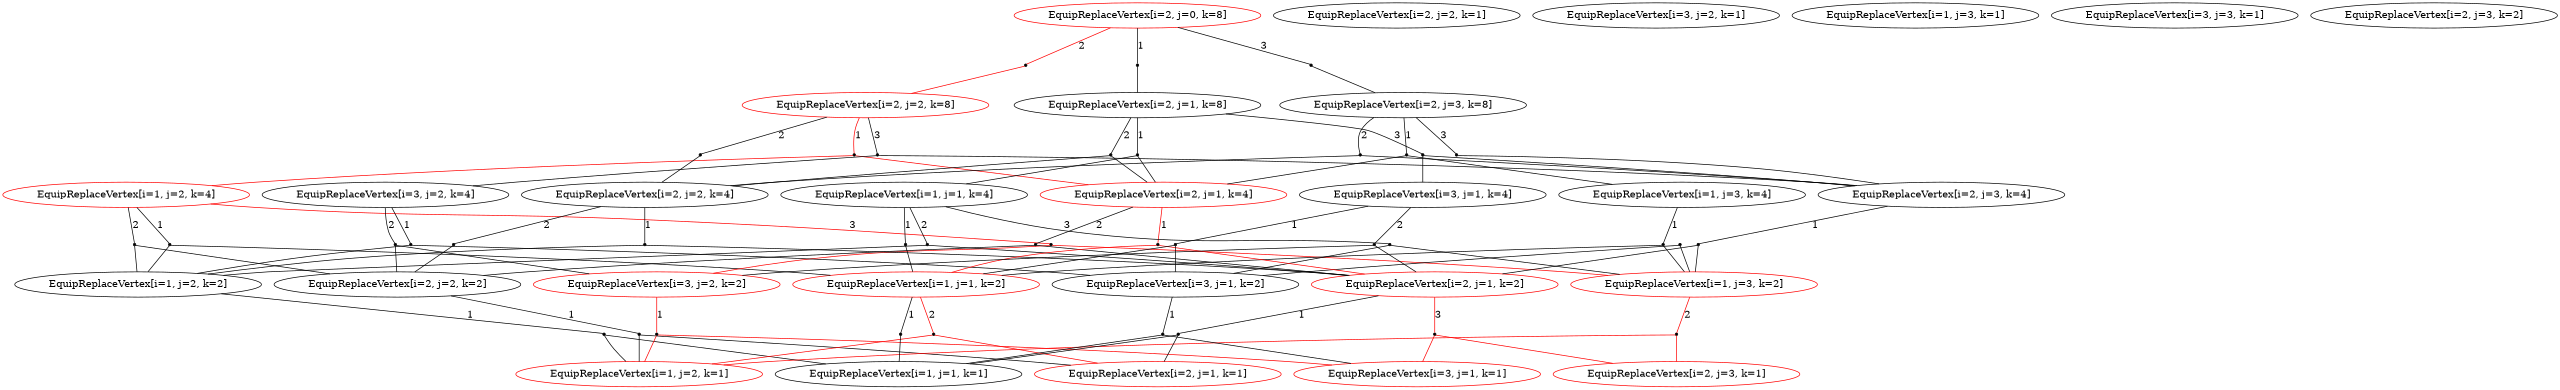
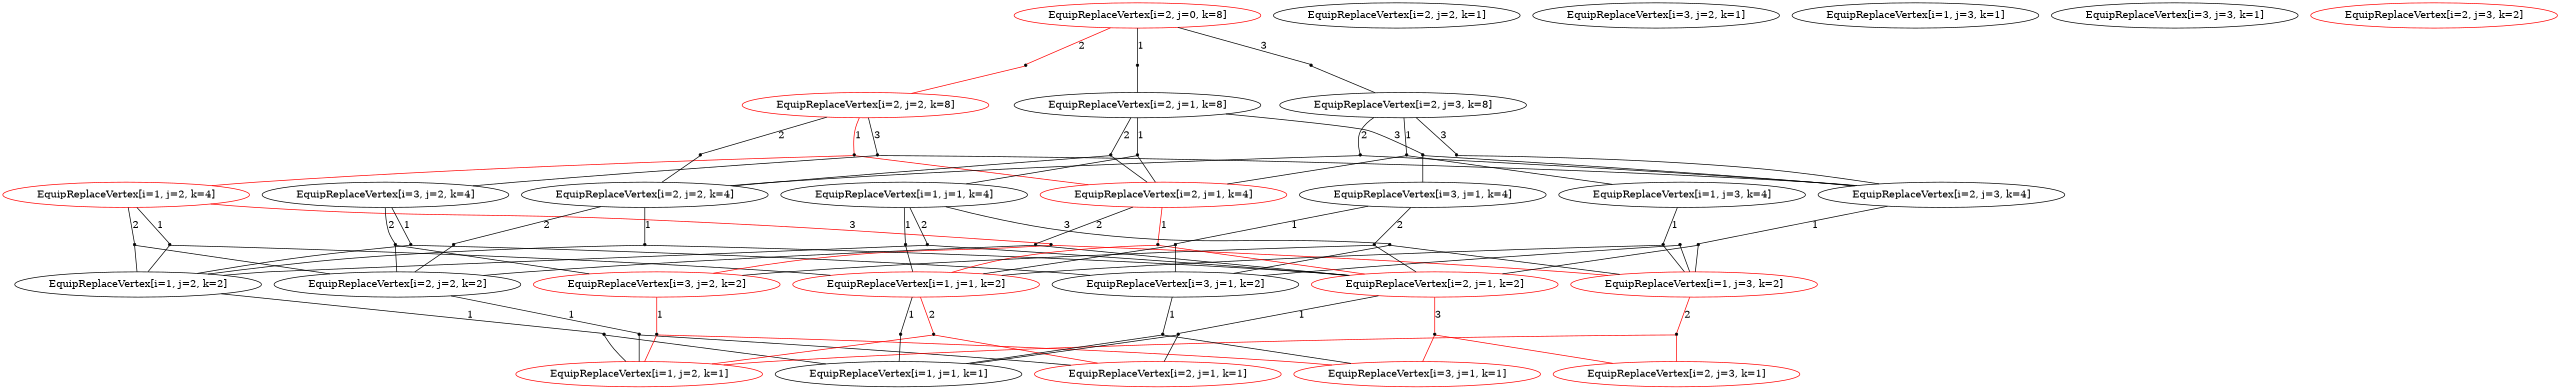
node "EquipReplaceVertex[i=2, j=3, k=2]": color black -> red
